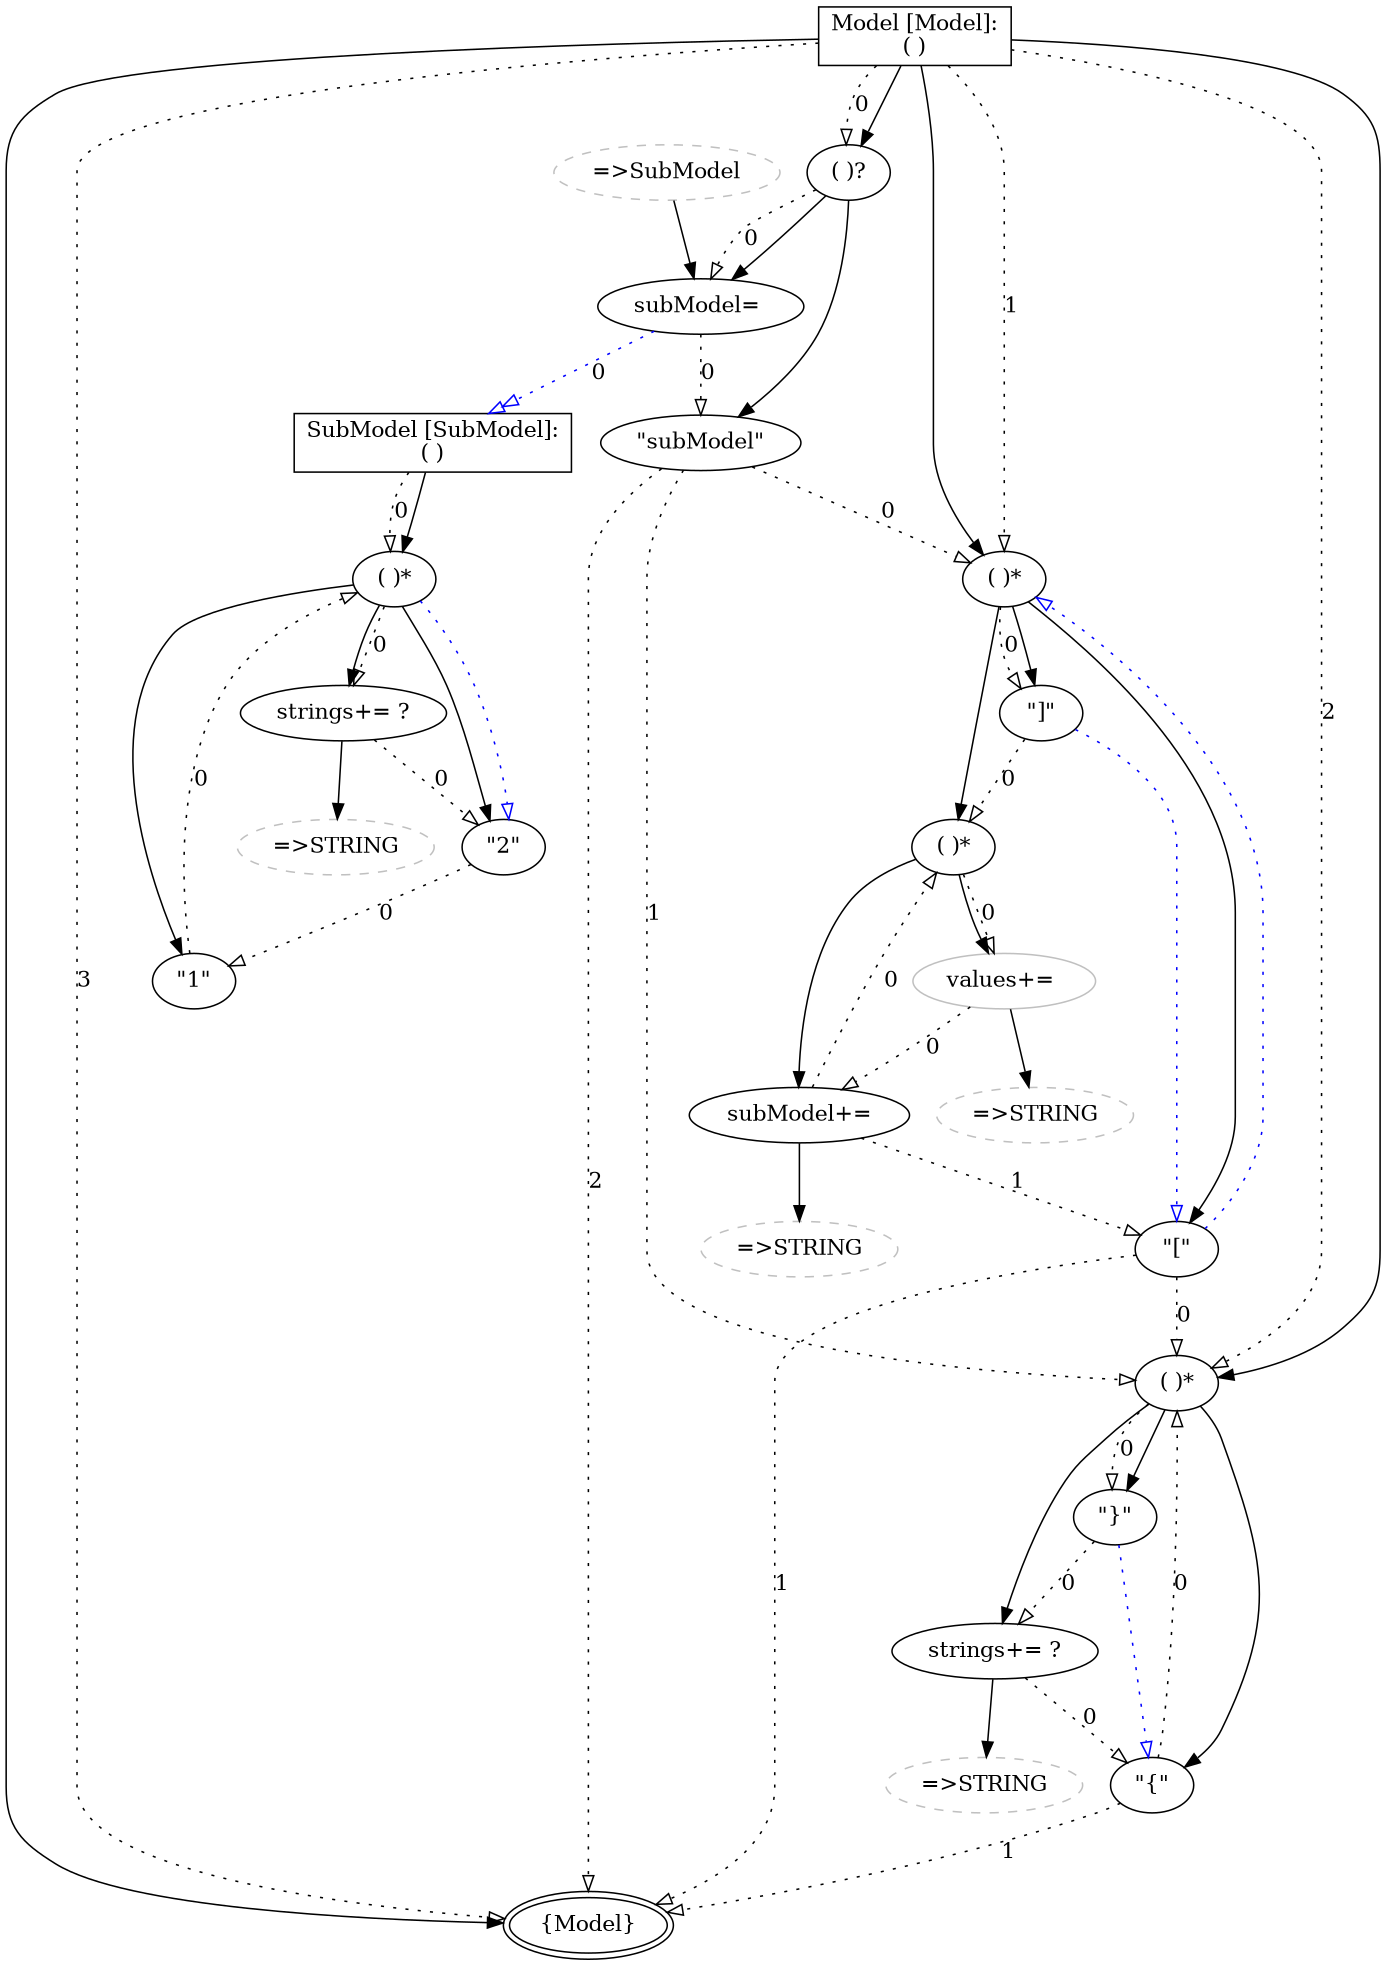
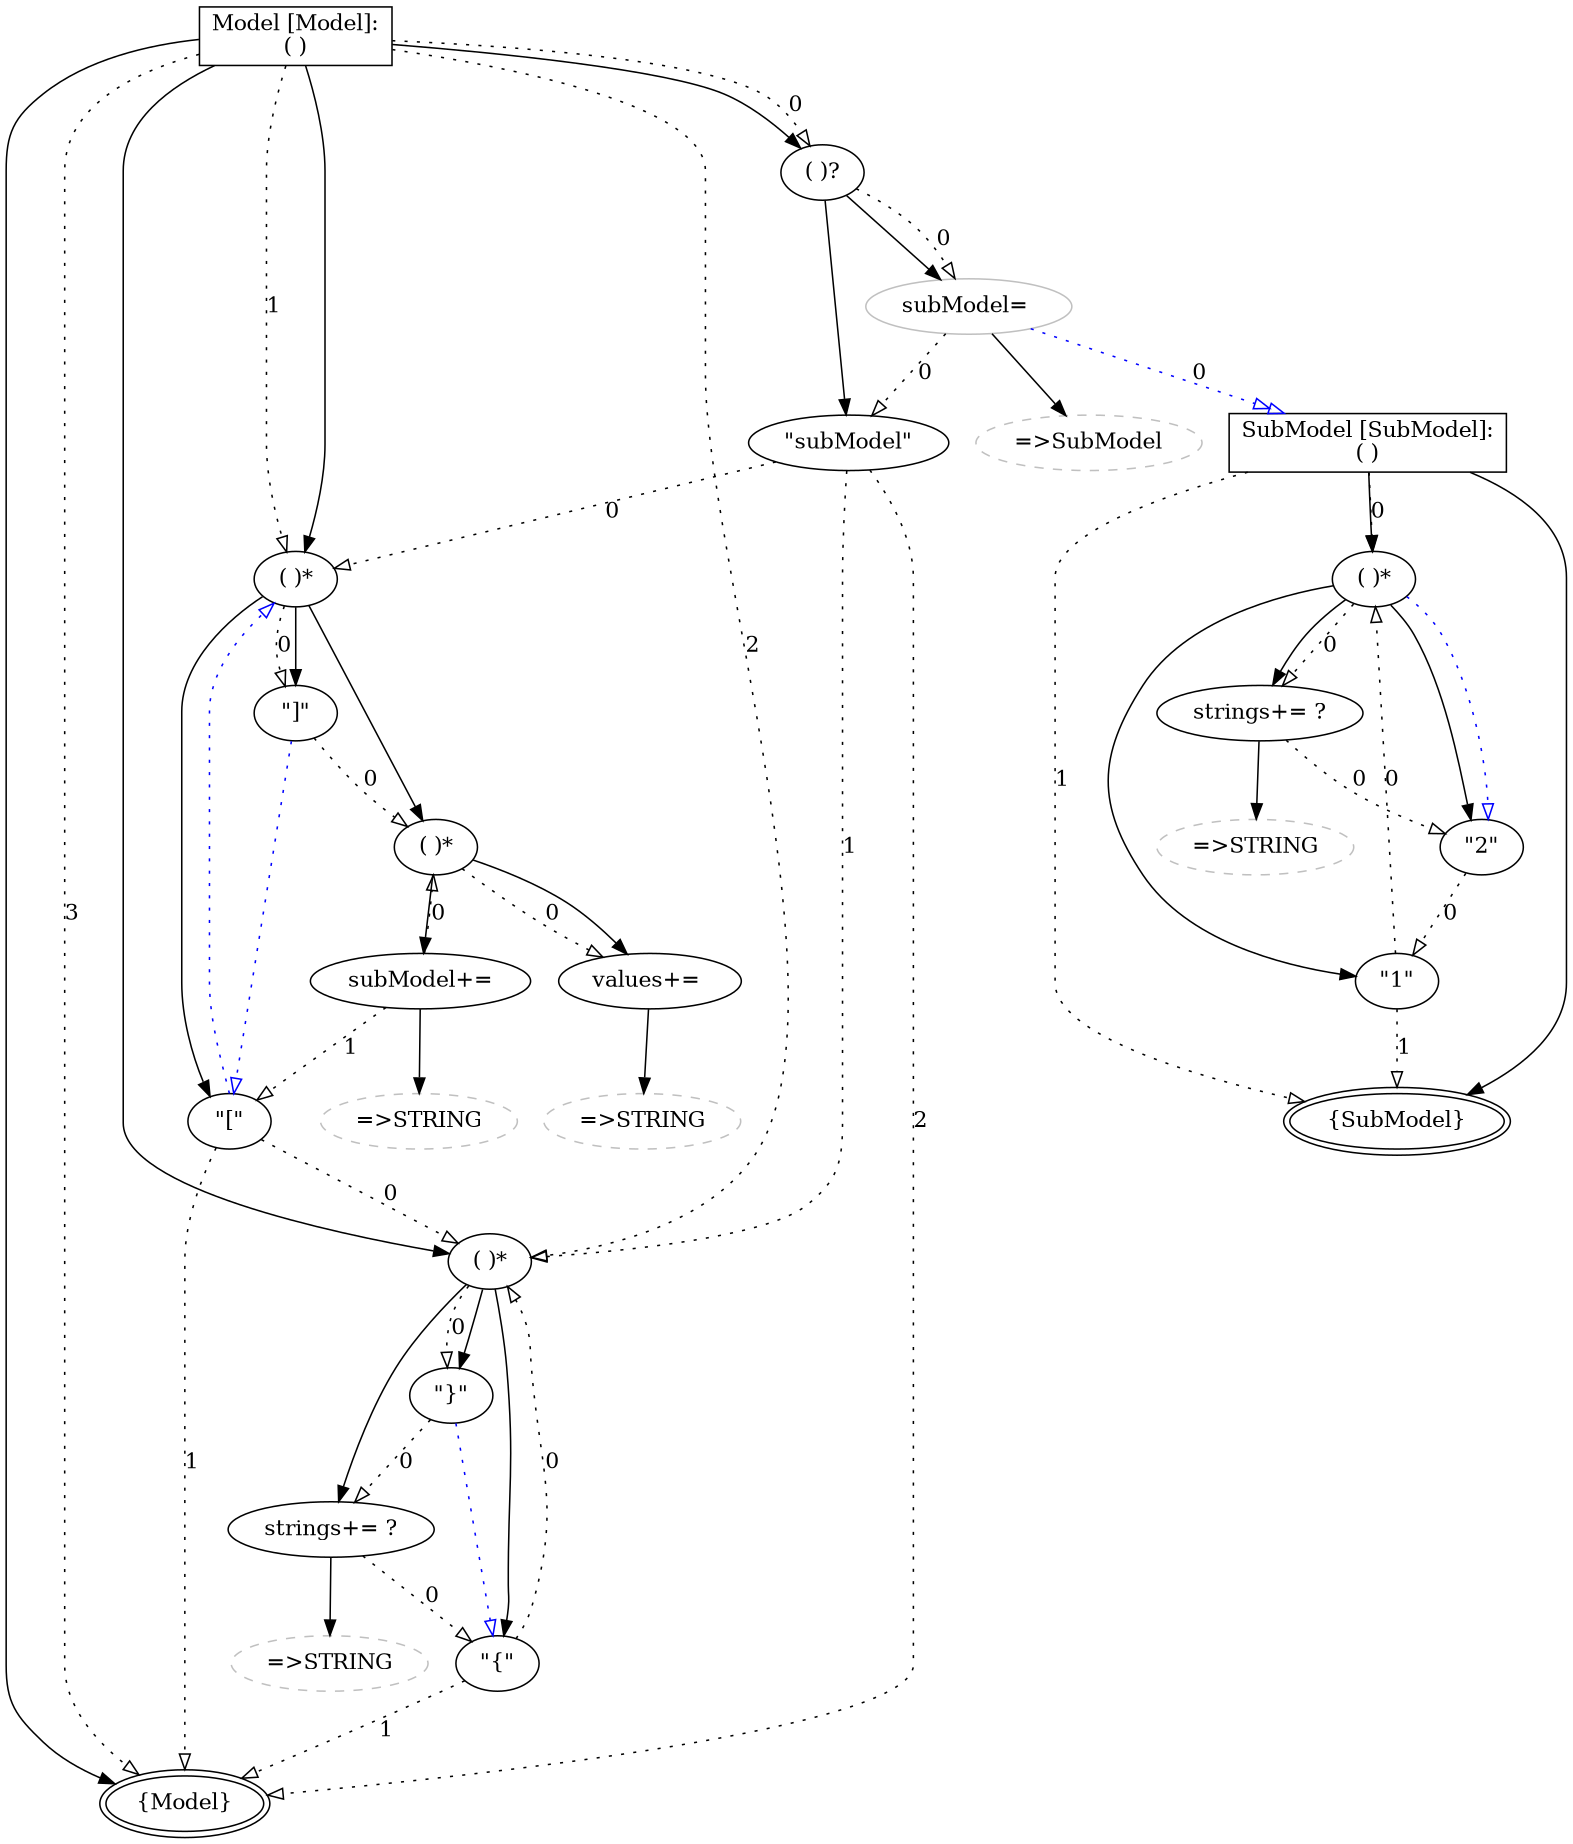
edge "=>SubModel" -> "subModel=": reversed
node "subModel=": color black -> grey
node "values+=": color grey -> black
edge "values+=" -> "subModel+=": removed, label "0"
node "{SubModel}": added
